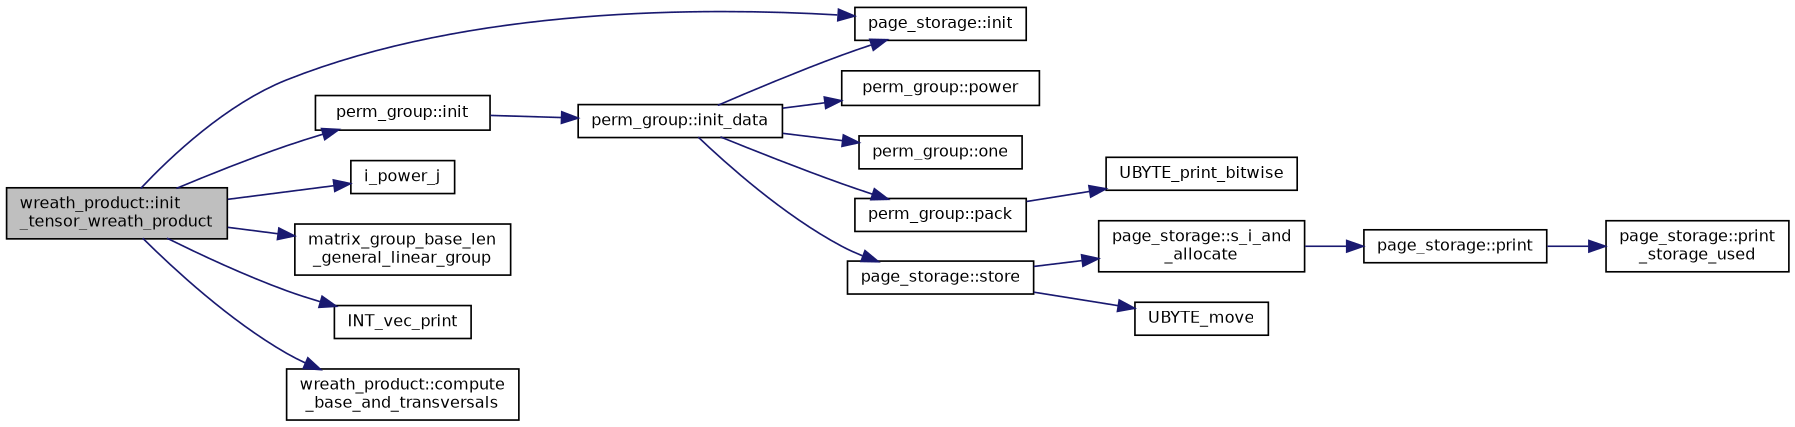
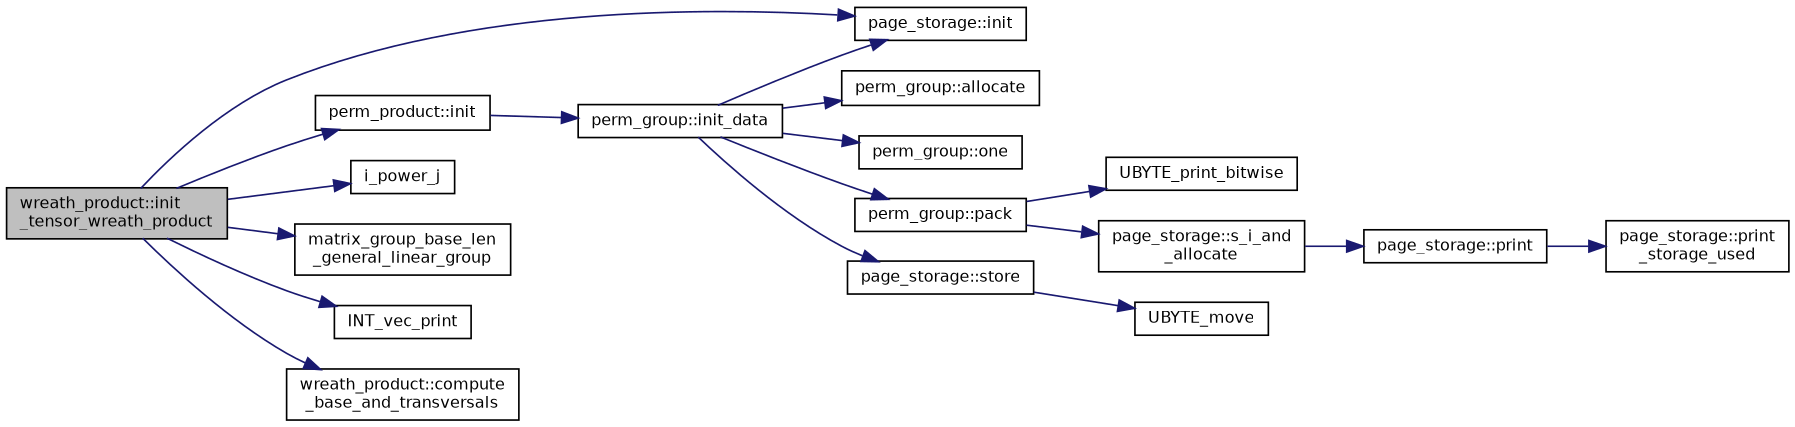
node "perm_group::power": label "perm_group::power" -> "perm_group::allocate"
node "perm_group::init": label "perm_group::init" -> "perm_product::init"
edge "page_storage::store" -> "page_storage::s_i_and _allocate": now "perm_group::pack" -> "page_storage::s_i_and _allocate"
